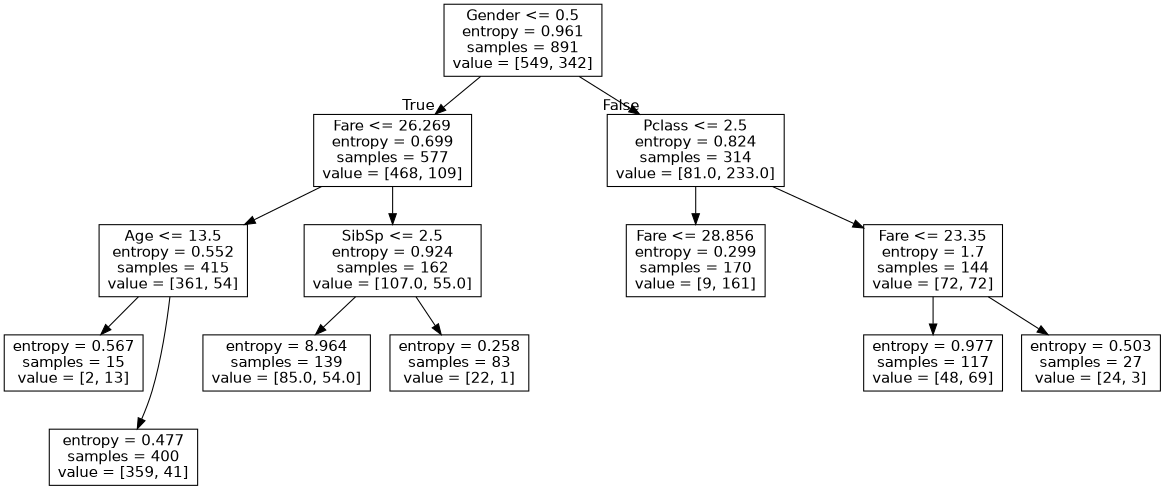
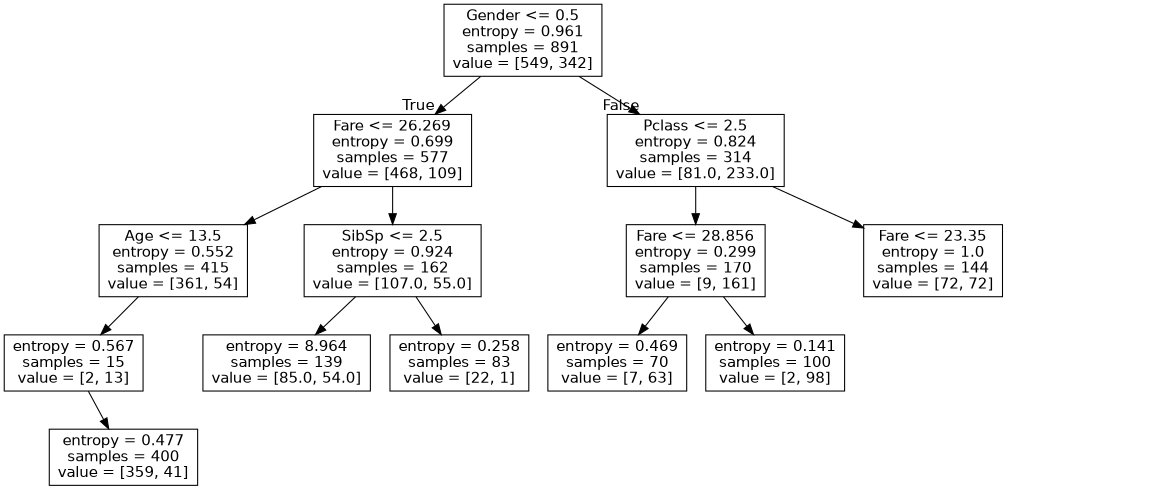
node "Fare <= 23.35 entropy = 1.7 samples = 144 value = [72, 72]": label "Fare <= 23.35 entropy = 1.7 samples = 144 value = [72, 72]" -> "Fare <= 23.35 entropy = 1.0 samples = 144 value = [72, 72]"
edge "Age <= 13.5 entropy = 0.552 samples = 415 value = [361, 54]" -> "entropy = 0.477 samples = 400 value = [359, 41]": now "entropy = 0.567 samples = 15 value = [2, 13]" -> "entropy = 0.477 samples = 400 value = [359, 41]"
node "entropy = 0.469 samples = 70 value = [7, 63]": added
node "entropy = 0.141 samples = 100 value = [2, 98]": added
node "entropy = 0.977 samples = 117 value = [48, 69]": removed
node "entropy = 0.503 samples = 27 value = [24, 3]": removed
